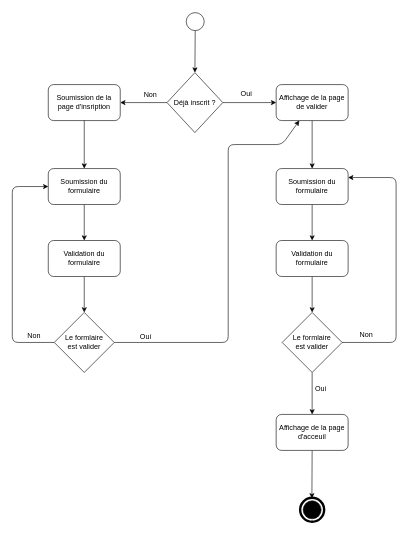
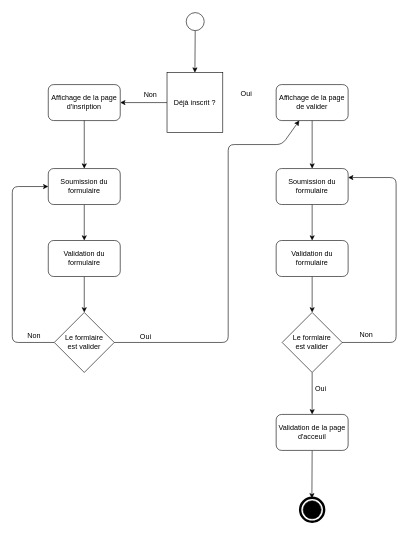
node "Soumission de la page d'insription": label "Soumission de la page d'insription" -> "Affichage de la page d'insription"
node "Déjà inscrit ?": shape diamond -> rectangle
edge "Déjà inscrit ?" -> "Affichage de la page de valider": removed
node "Affichage de la page d'acceuil": label "Affichage de la page d'acceuil" -> "Validation de la page d'acceuil"
